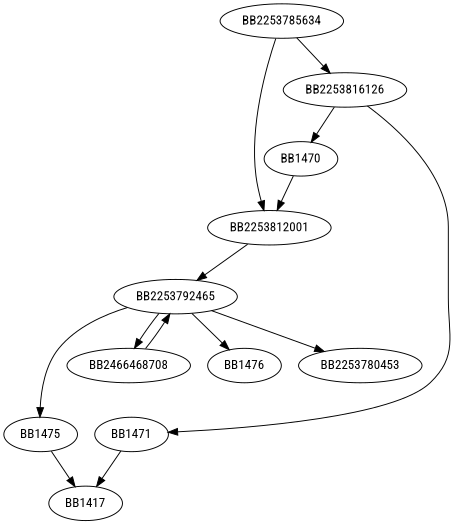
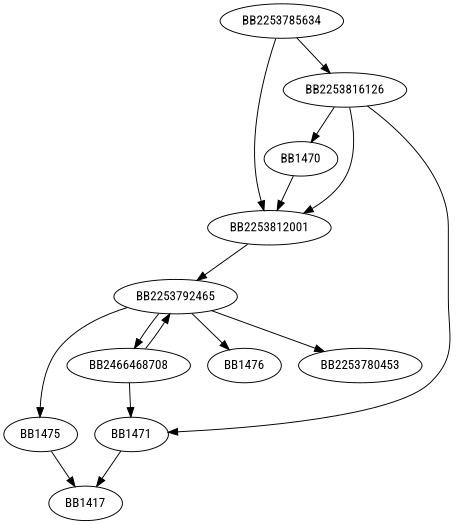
edge "BB2253816126" -> "BB2253812001": added
edge "BB2466468708" -> "BB1471": added
